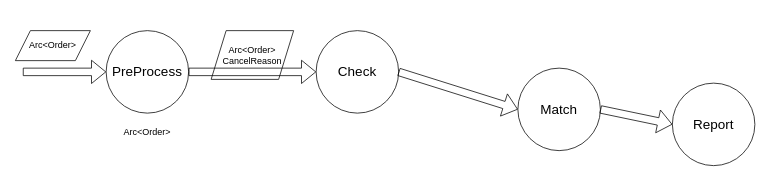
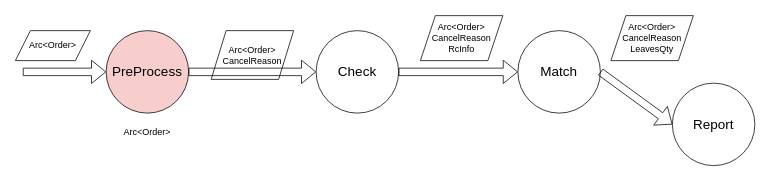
node "Arc<Order> CancelReason RcInfo": added
node "Arc<Order> CancelReason LeavesQty": added
node "PreProcess": fillcolor #ffffff -> #f8cecc
node "Match": moved (559, 109) -> (559, 72)
